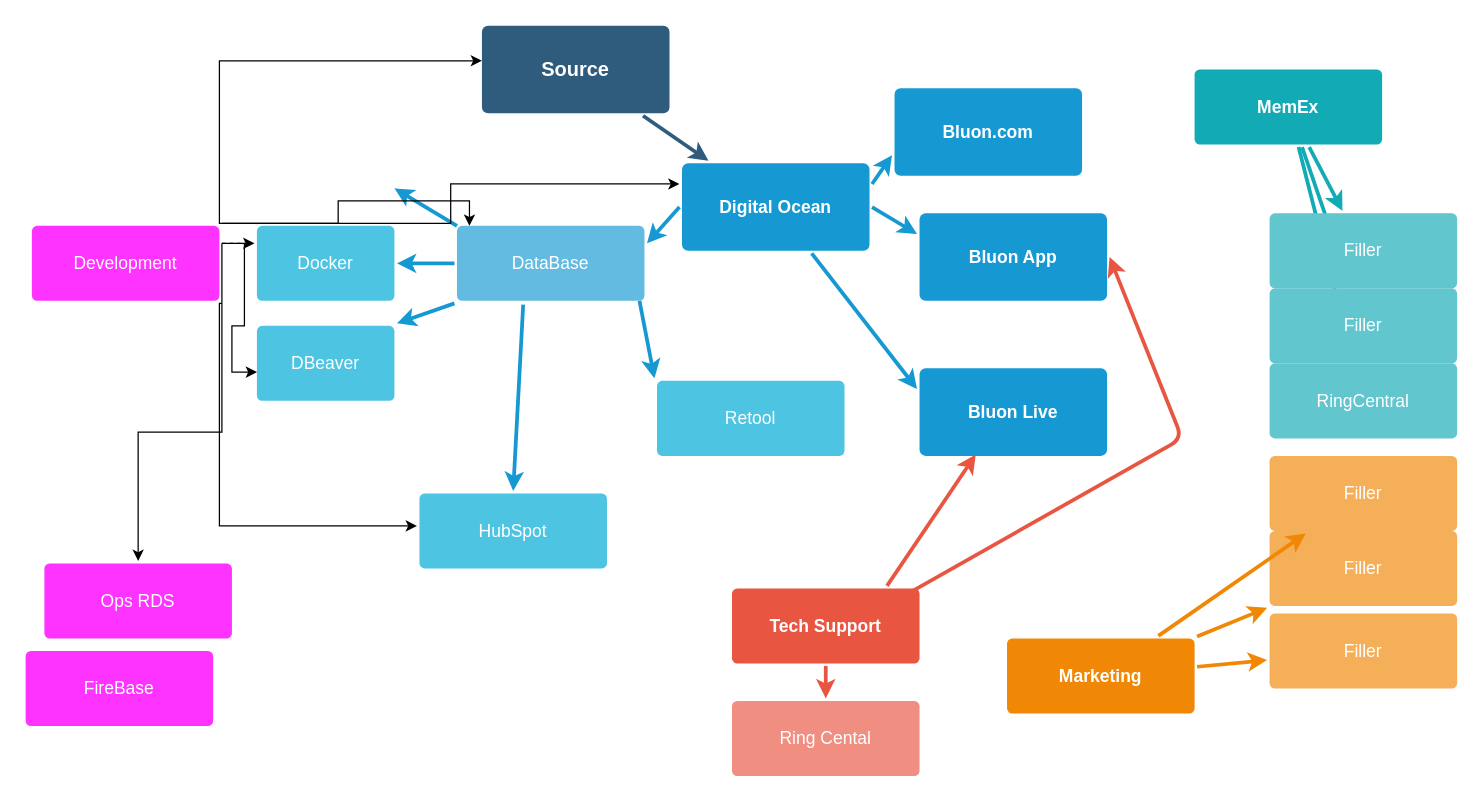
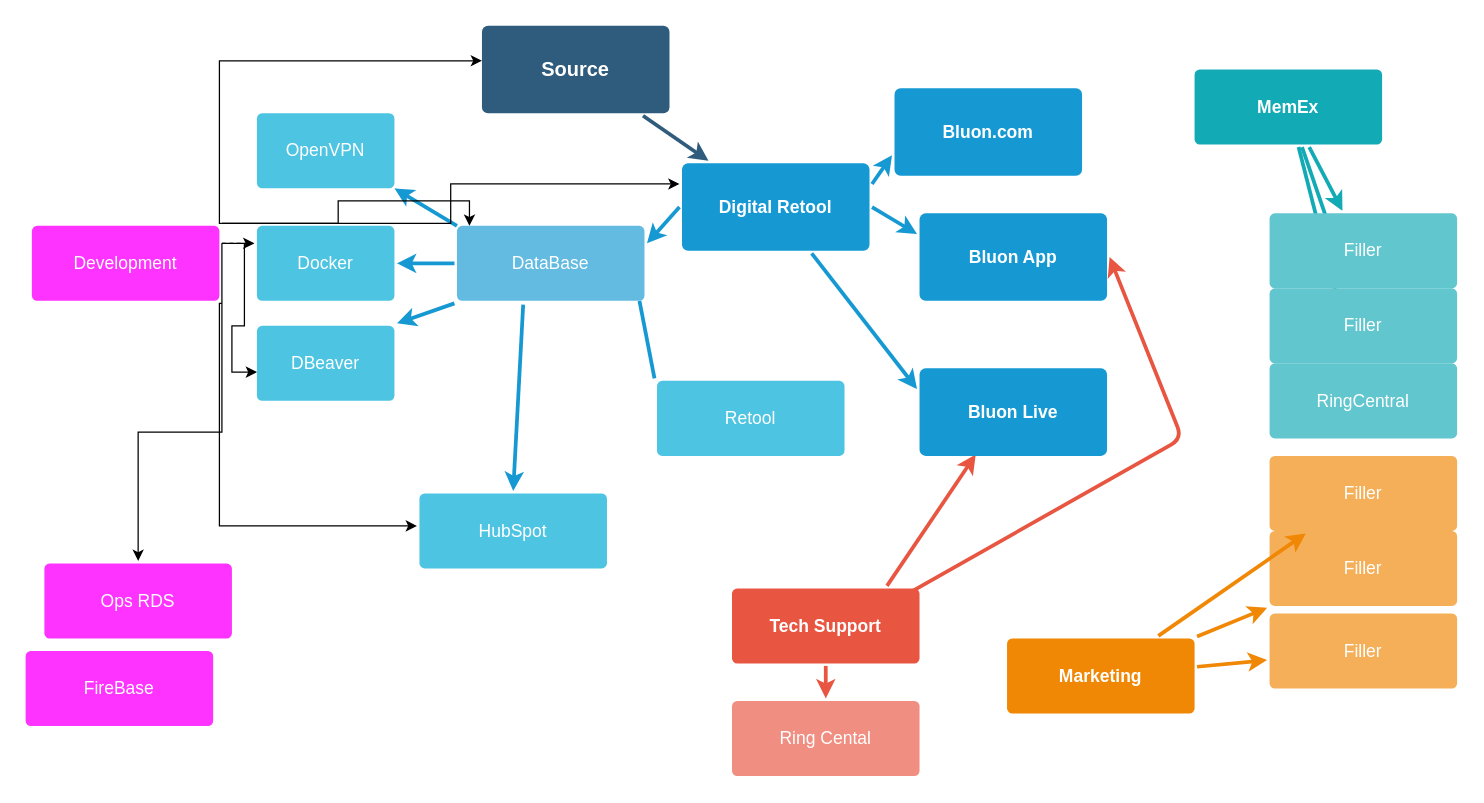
node "OpenVPN": fillcolor #ffffff -> #4dc4e2
node "Digital Ocean": label "Digital Ocean" -> "Digital Retool"
edge "DataBase" -> "Retool": arrowhead classic -> none
